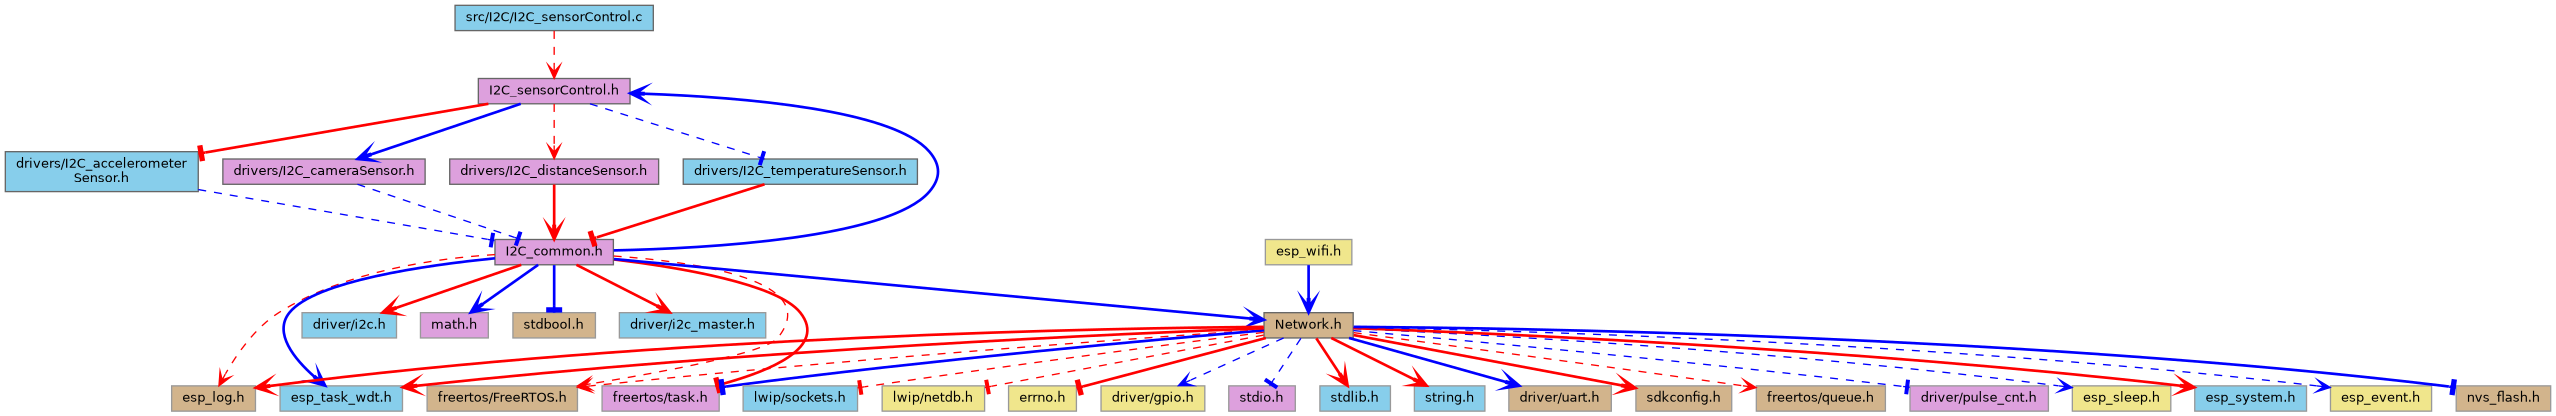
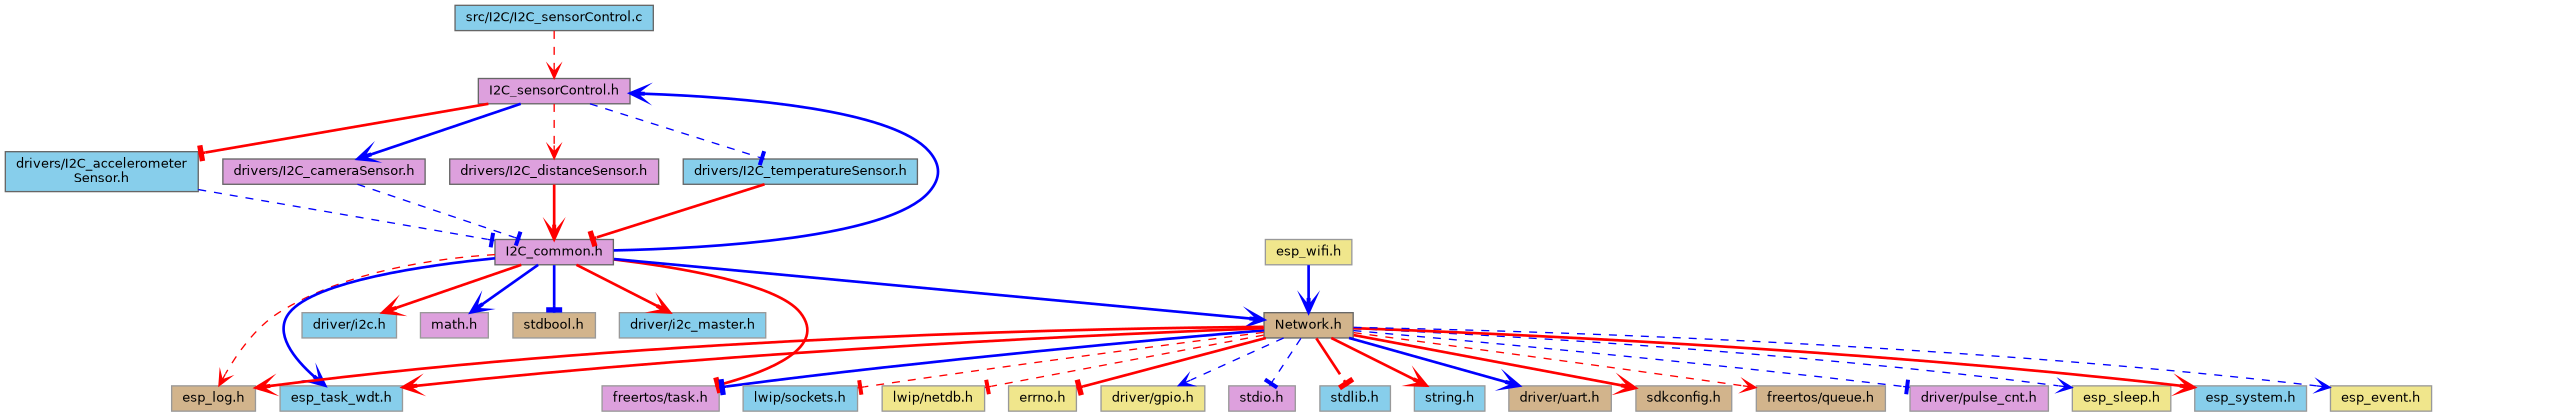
edge "Network.h" -> "stdlib.h": arrowhead vee -> tee
node "freertos/FreeRTOS.h": removed
node "nvs_flash.h": removed
